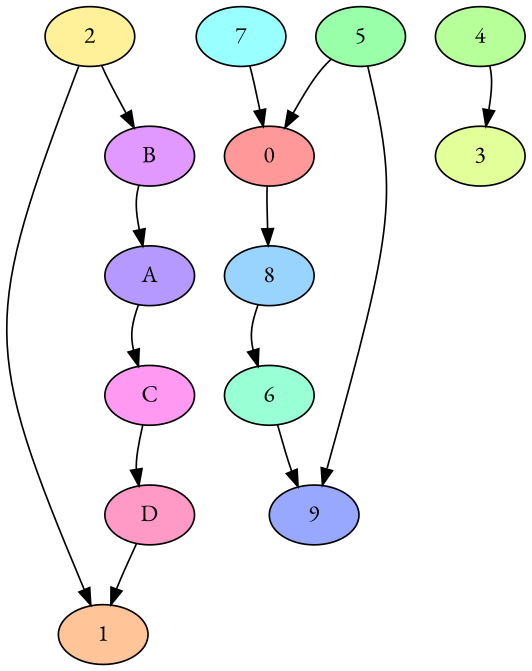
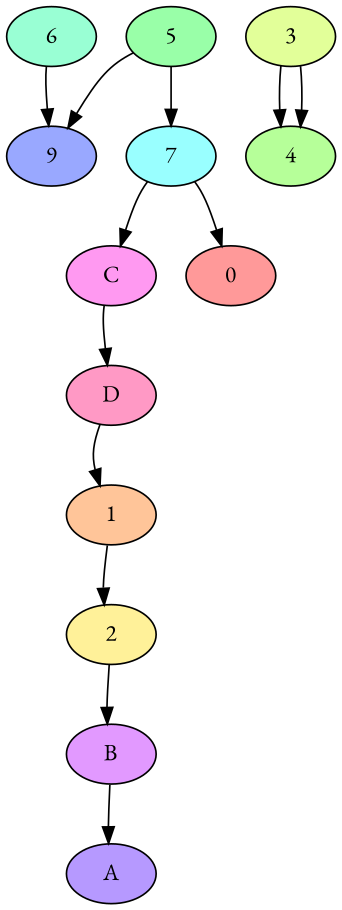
edge "5" -> "0": now "5" -> "7"
edge "3" -> "4": added
node "8": removed
edge "A" -> "C": now "7" -> "C"
edge "2" -> "1": reversed
